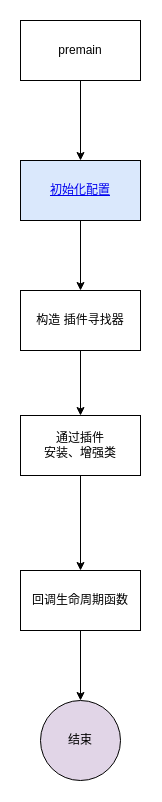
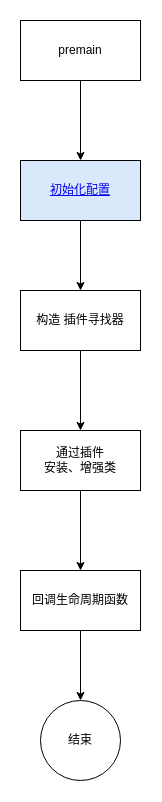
node "通过插件 安装、增强类": moved (81, 446) -> (81, 461)
node "结束": fillcolor #e1d5e7 -> #ffffff
